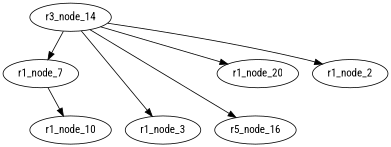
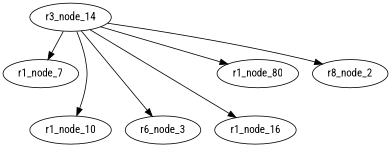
node "r1_node_20": label "r1_node_20" -> "r1_node_80"
node "r1_node_2": label "r1_node_2" -> "r8_node_2"
edge "r1_node_7" -> "r1_node_10": now "r3_node_14" -> "r1_node_10"
node "r1_node_3": label "r1_node_3" -> "r6_node_3"
node "r5_node_16": label "r5_node_16" -> "r1_node_16"
